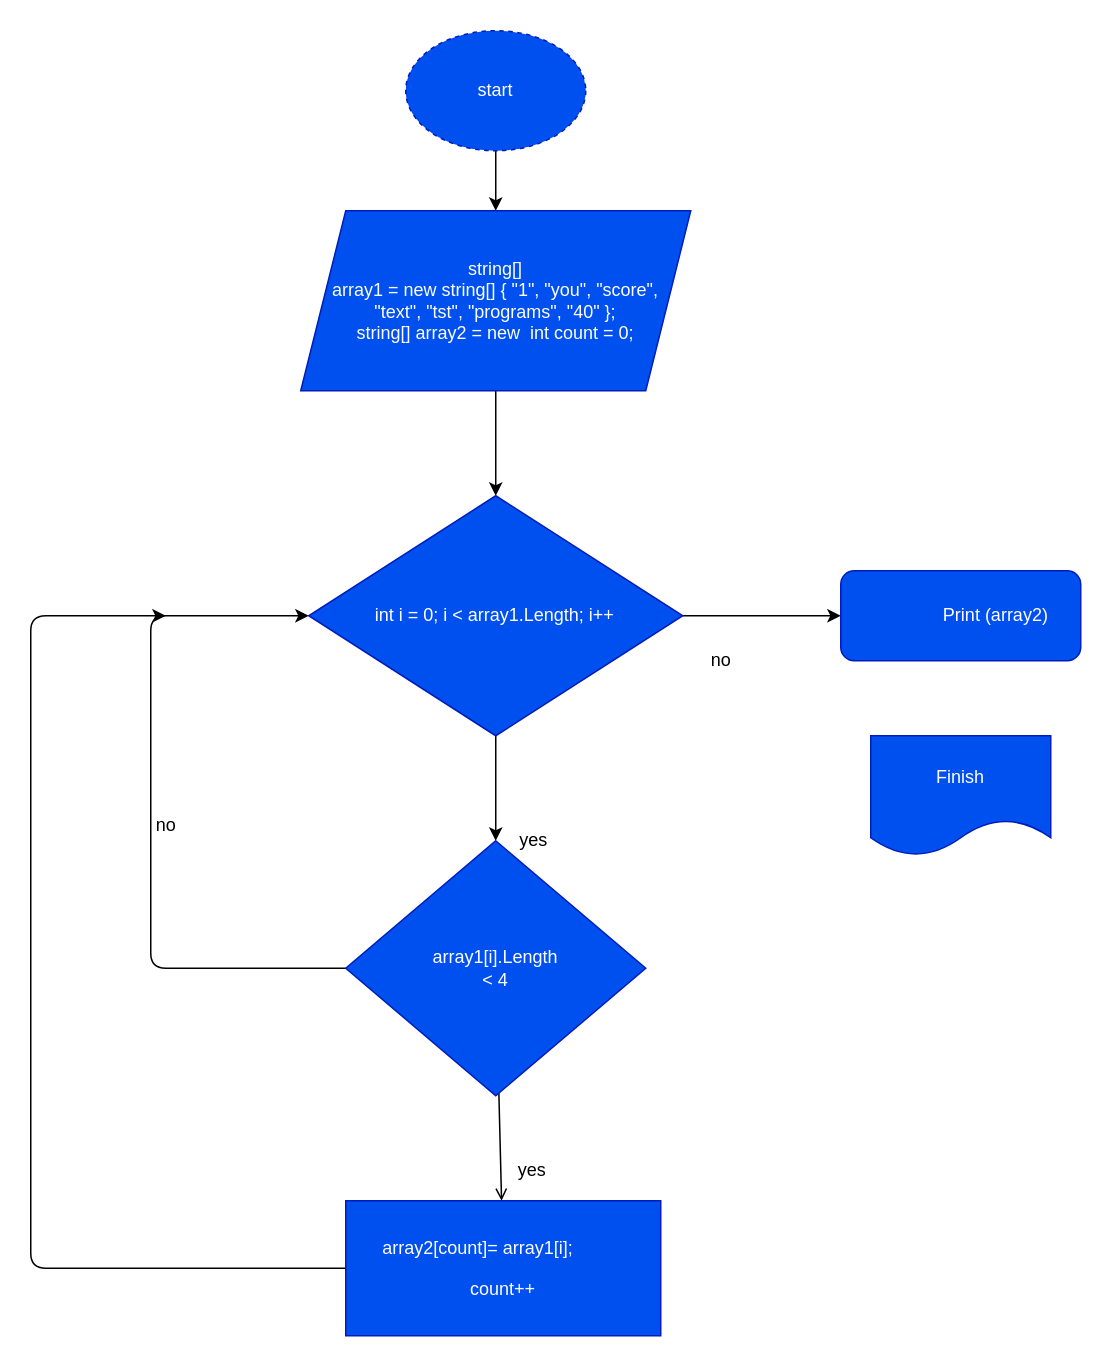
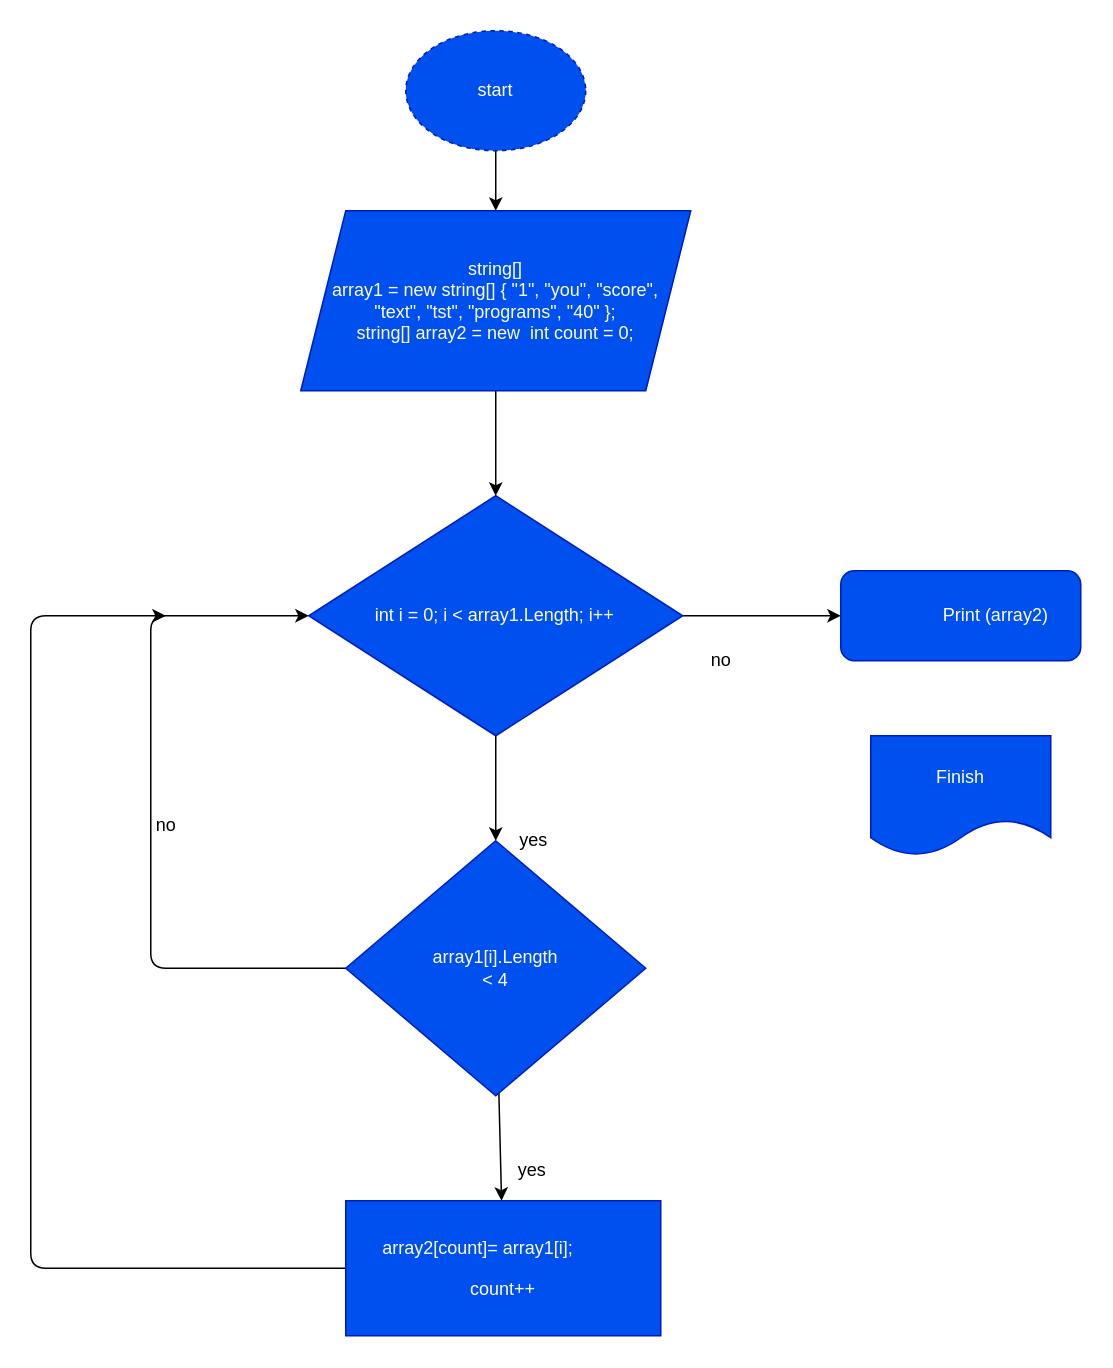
edge "array1[i].Length < 4" -> "array2[count]= array1[i]; count++": arrowhead open -> classic
